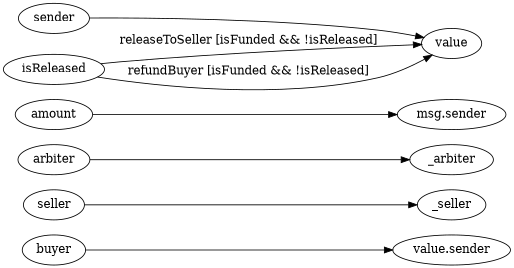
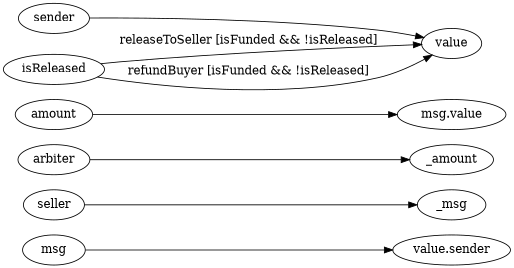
node "msg.sender": label "msg.sender" -> "msg.value"
node "_arbiter": label "_arbiter" -> "_amount"
node "_seller": label "_seller" -> "_msg"
node "buyer": label "buyer" -> "msg"
